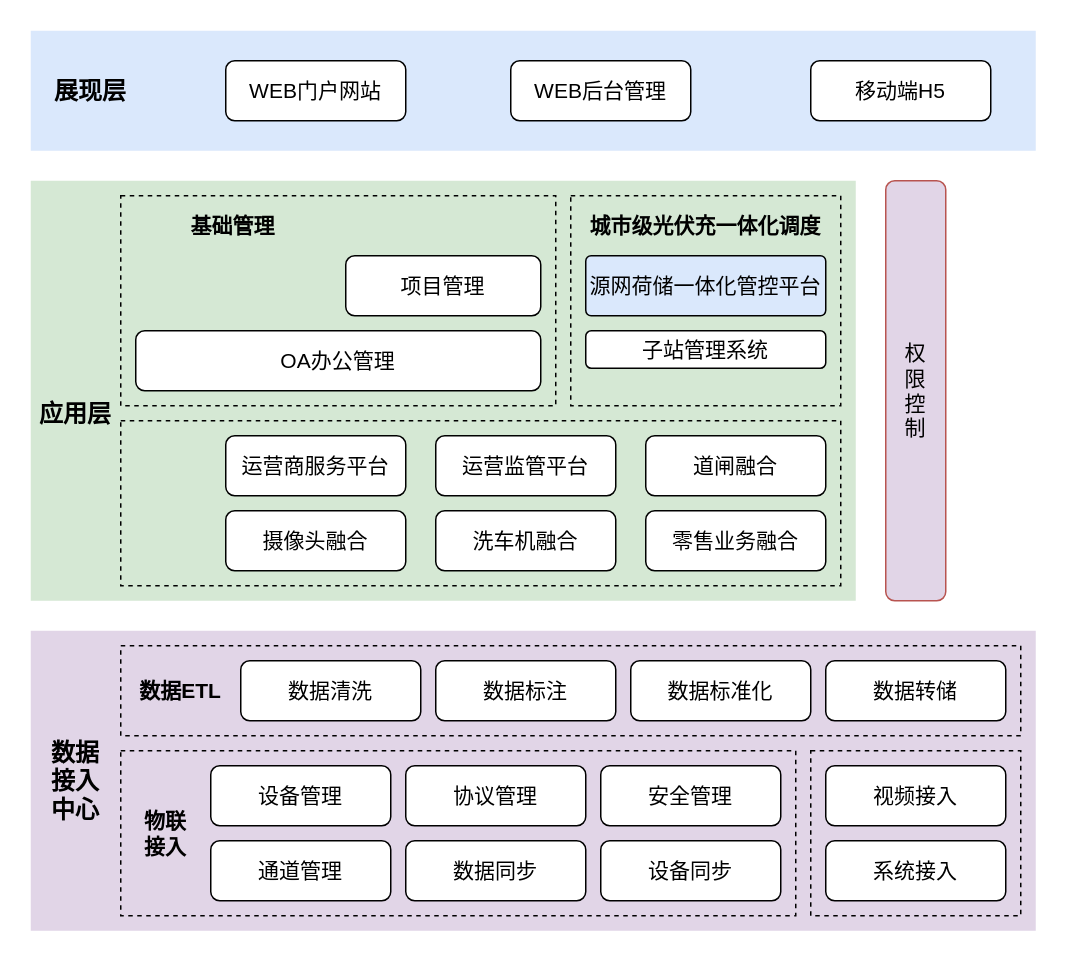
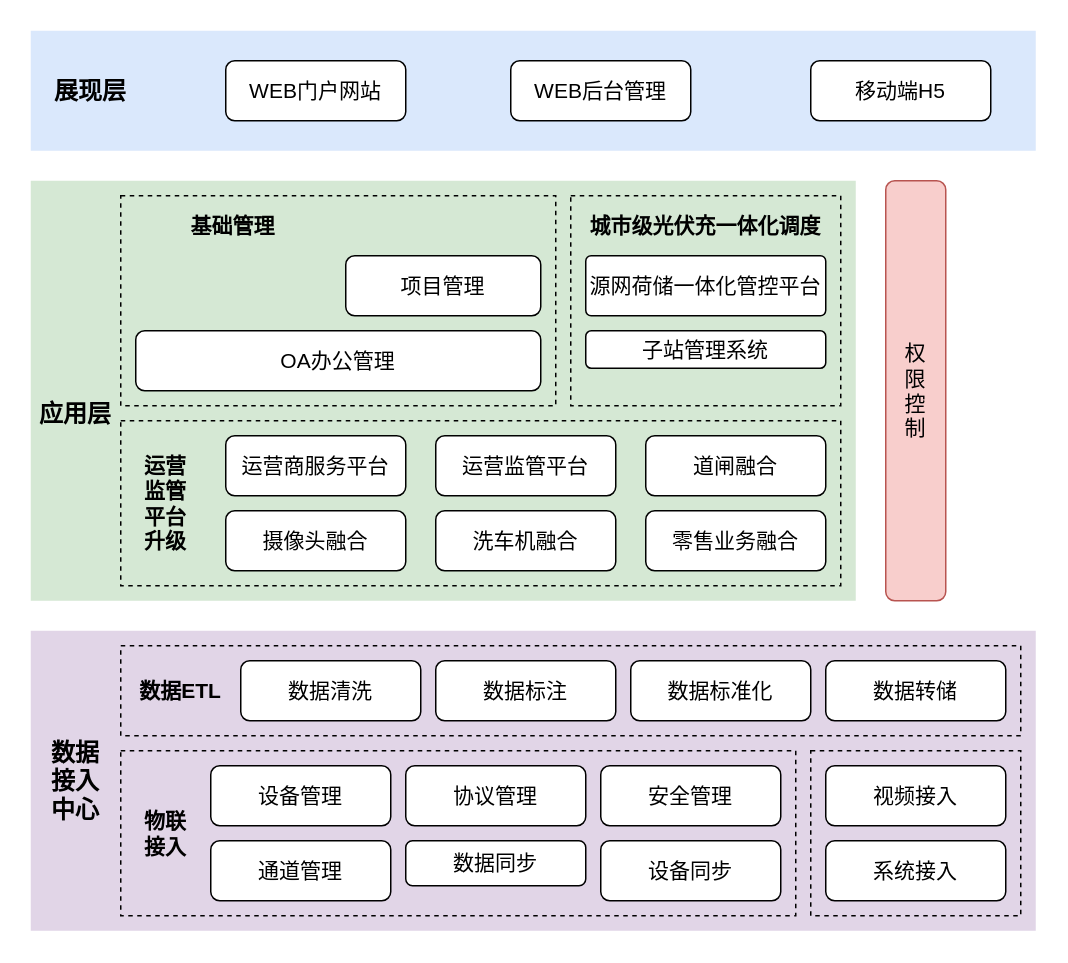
node "源网荷储一体化管控平台": fillcolor #dae8fc -> #ffffff
node "权限控制": fillcolor #e1d5e7 -> #f8cecc
node "运营监管平台升级": added
node "数据同步": size 180x60 -> 180x45
